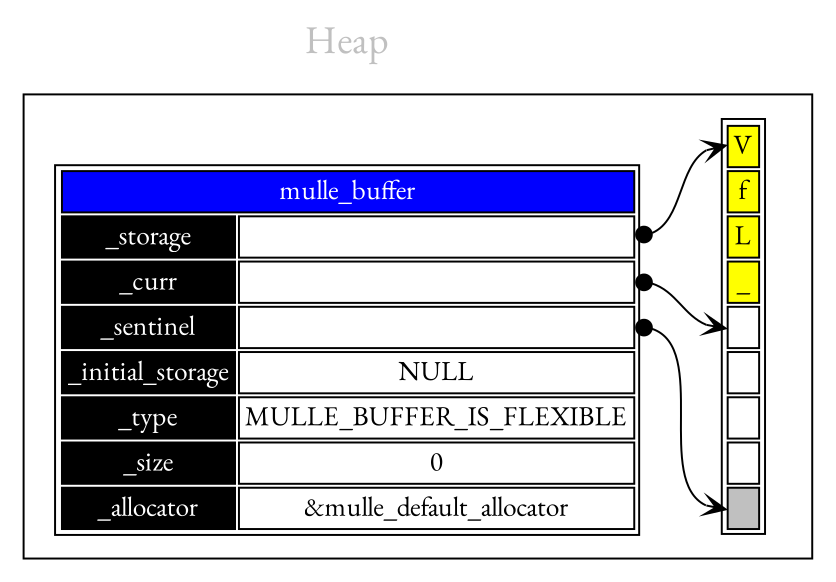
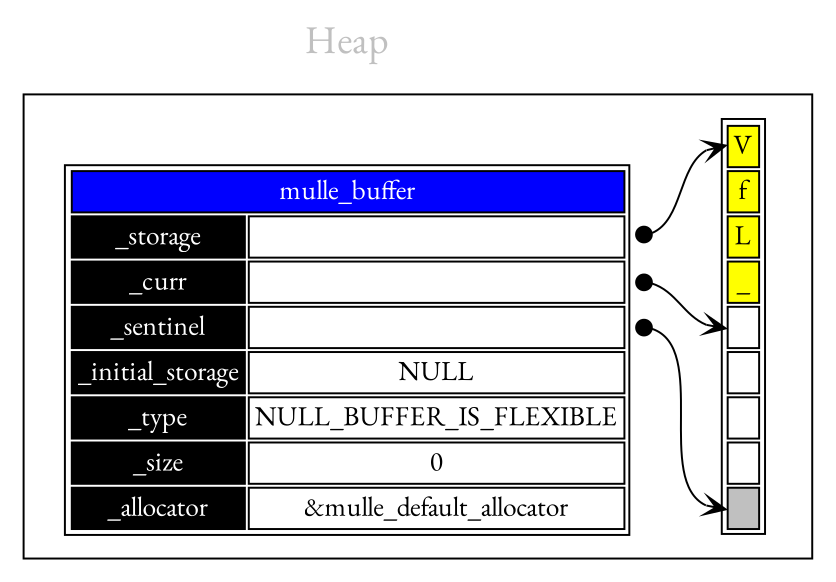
node "mulle_buffer": text "MULLE_BUFFER_IS_FLEXIBLE" -> "NULL_BUFFER_IS_FLEXIBLE"
